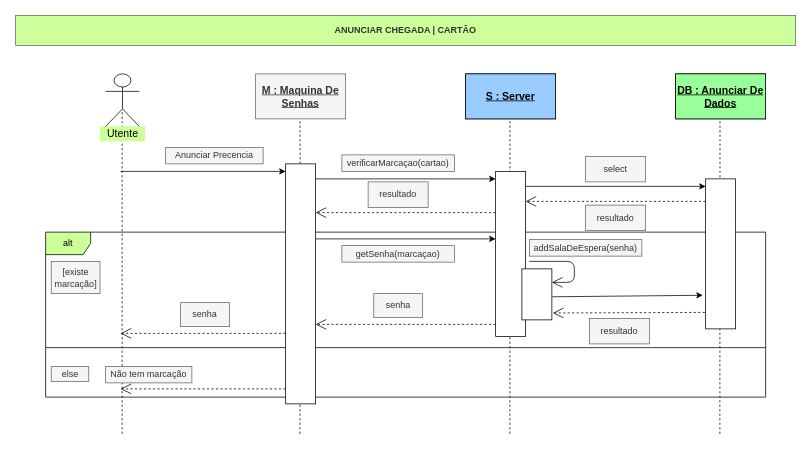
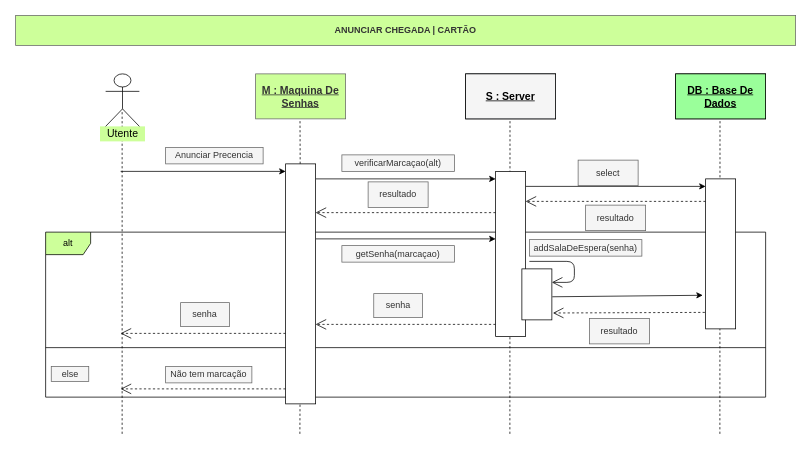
node "M : Maquina De Senhas": fillcolor #f5f5f5 -> #cdff9a
node "S : Server": fillcolor #9acdff -> #f5f5f5
node "DB : Anunciar De Dados": label "DB : Anunciar De Dados" -> "DB : Base De Dados"
node "verificarMarcaçao(cartao)": label "verificarMarcaçao(cartao)" -> "verificarMarcaçao(alt)"
node "select": moved (615, 169) -> (608, 173)
node "[existe marcação]": removed
node "Não tem marcação": moved (149, 375) -> (209, 375)
